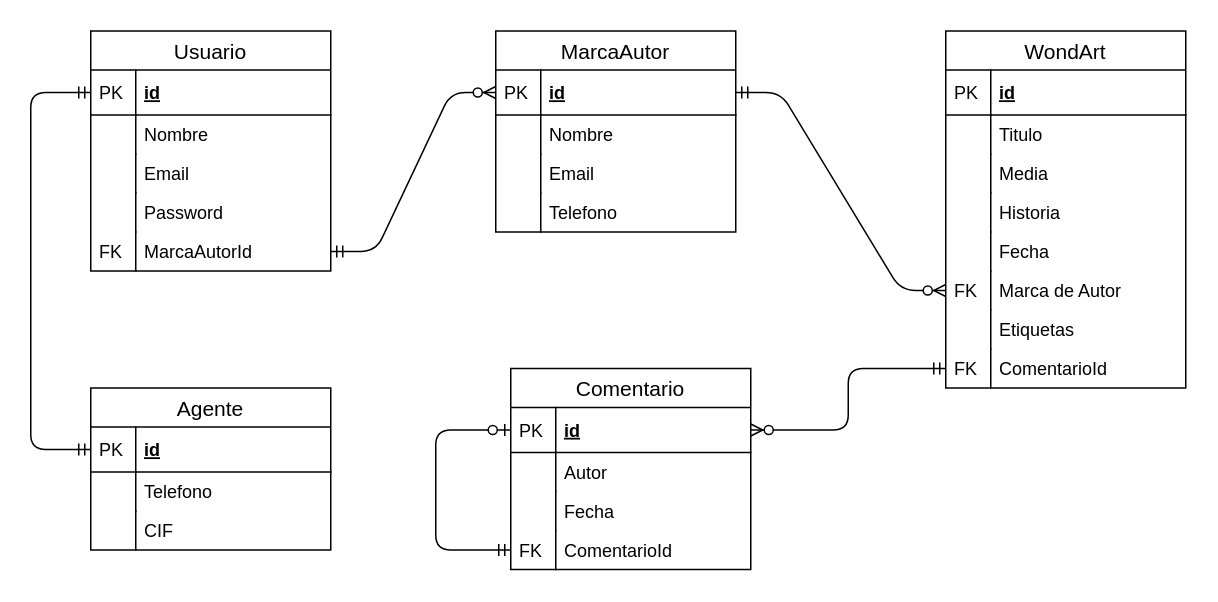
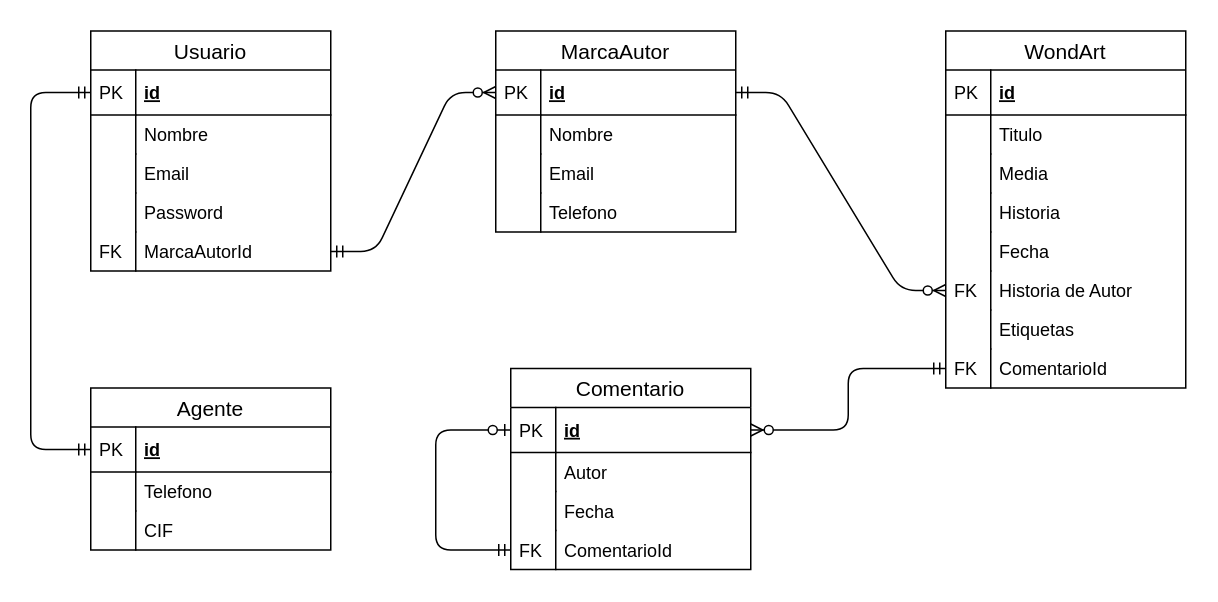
node "Marca de Autor": label "Marca de Autor" -> "Historia de Autor"
